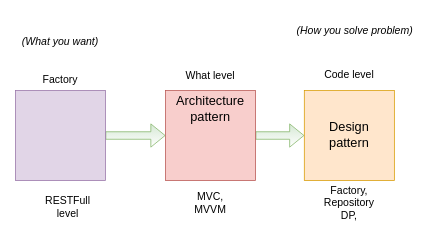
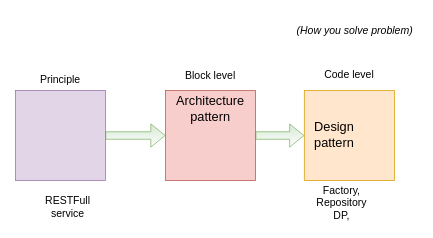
node "(What you want)": removed
node "What level": label "What level" -> "Block level"
node "Factory": label "Factory" -> "Principle"
node "Design pattern": moved (349, 135) -> (334, 135)
node "MVC, MVVM": removed
node "Factory, Repository DP,": moved (349, 203) -> (342, 203)
node "RESTFull level": label "RESTFull level" -> "RESTFull service"
